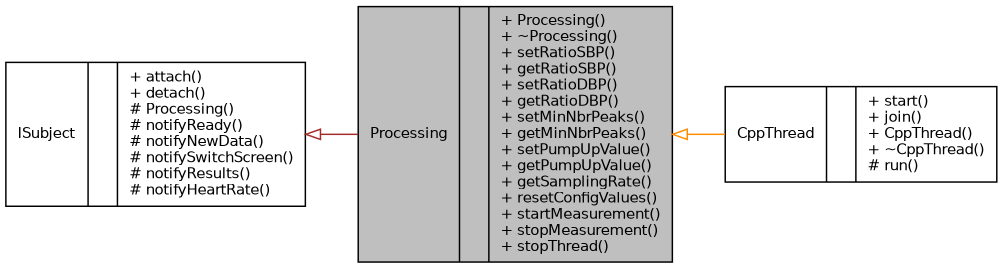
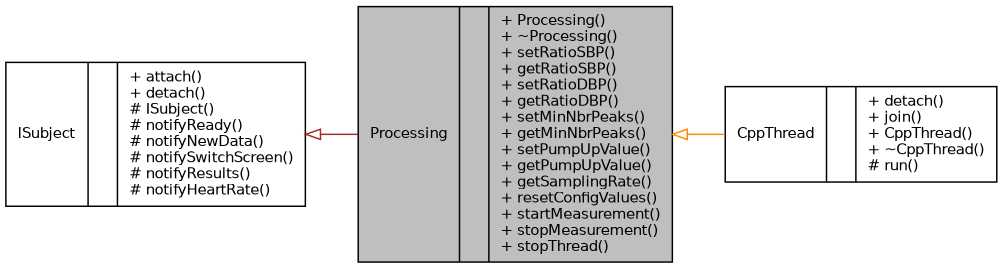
node "CppThread": text "+ start()" -> "+ detach()"
node "ISubject": text "# Processing()" -> "# ISubject()"
